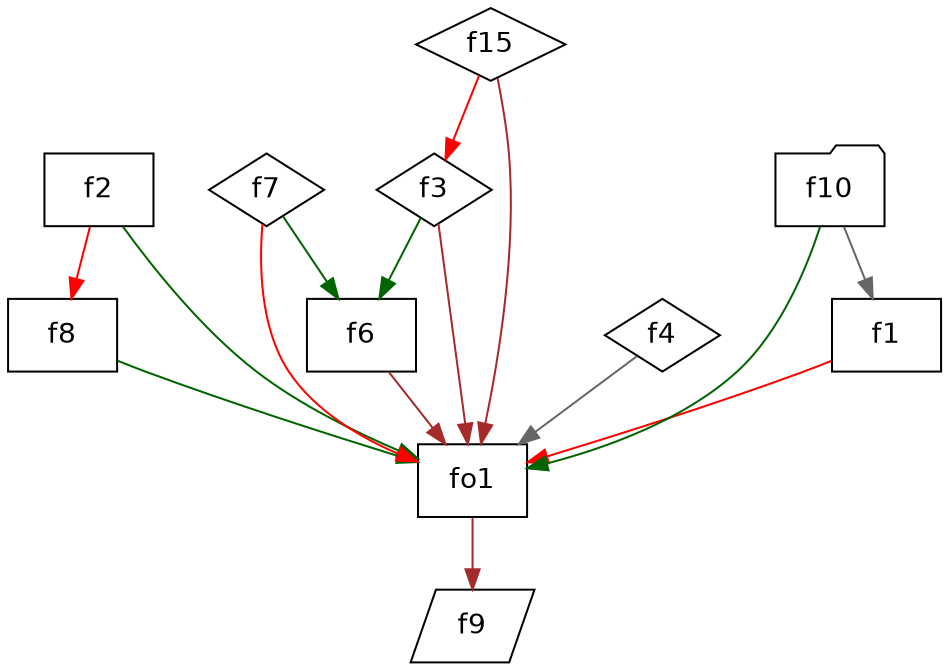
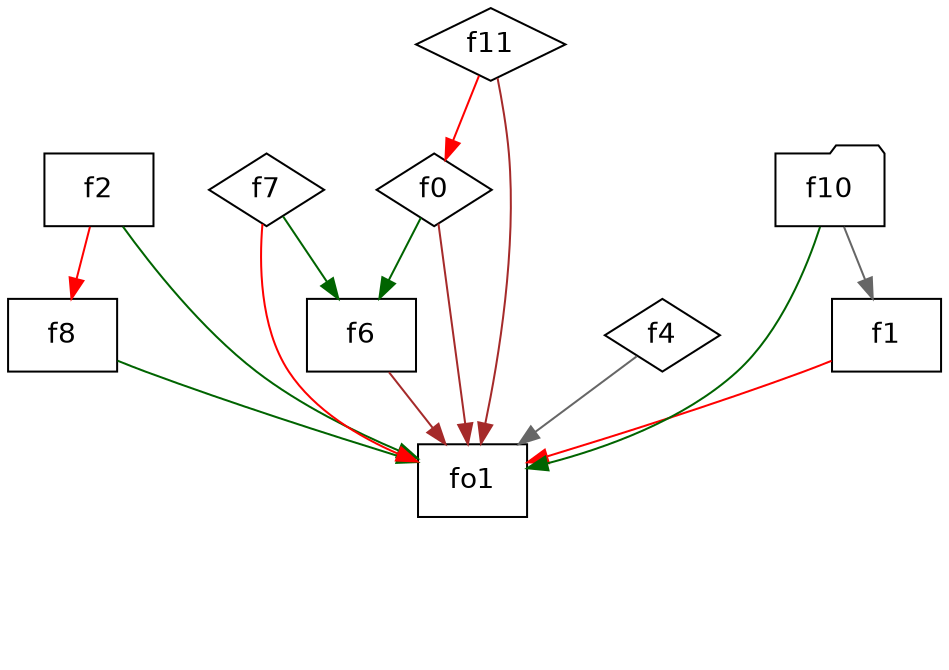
node "f15": label "f15" -> "f11"
node "f3": label "f3" -> "f0"
node "f9": removed
